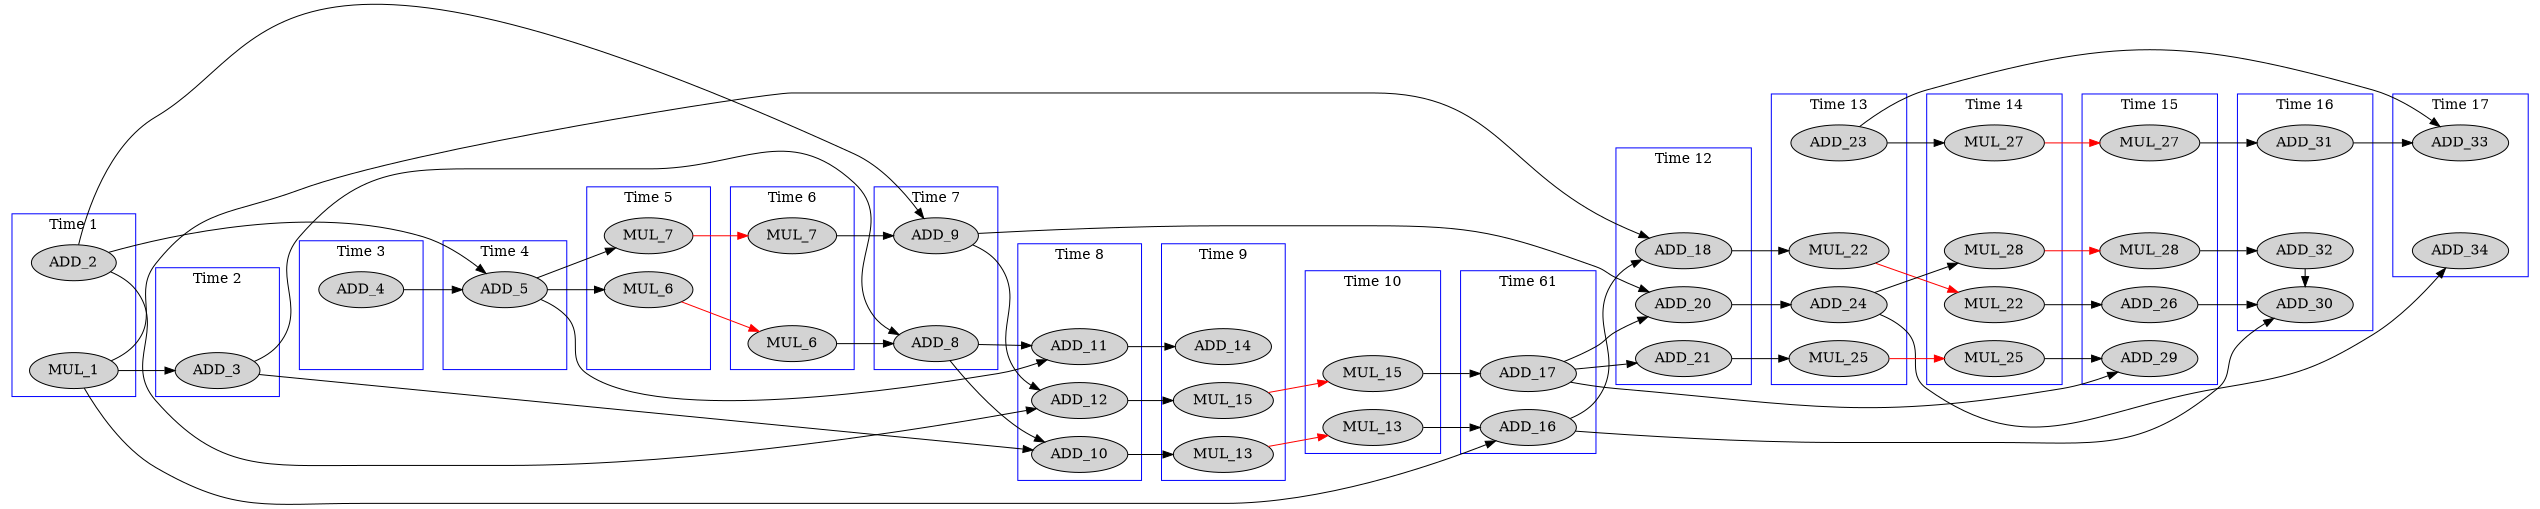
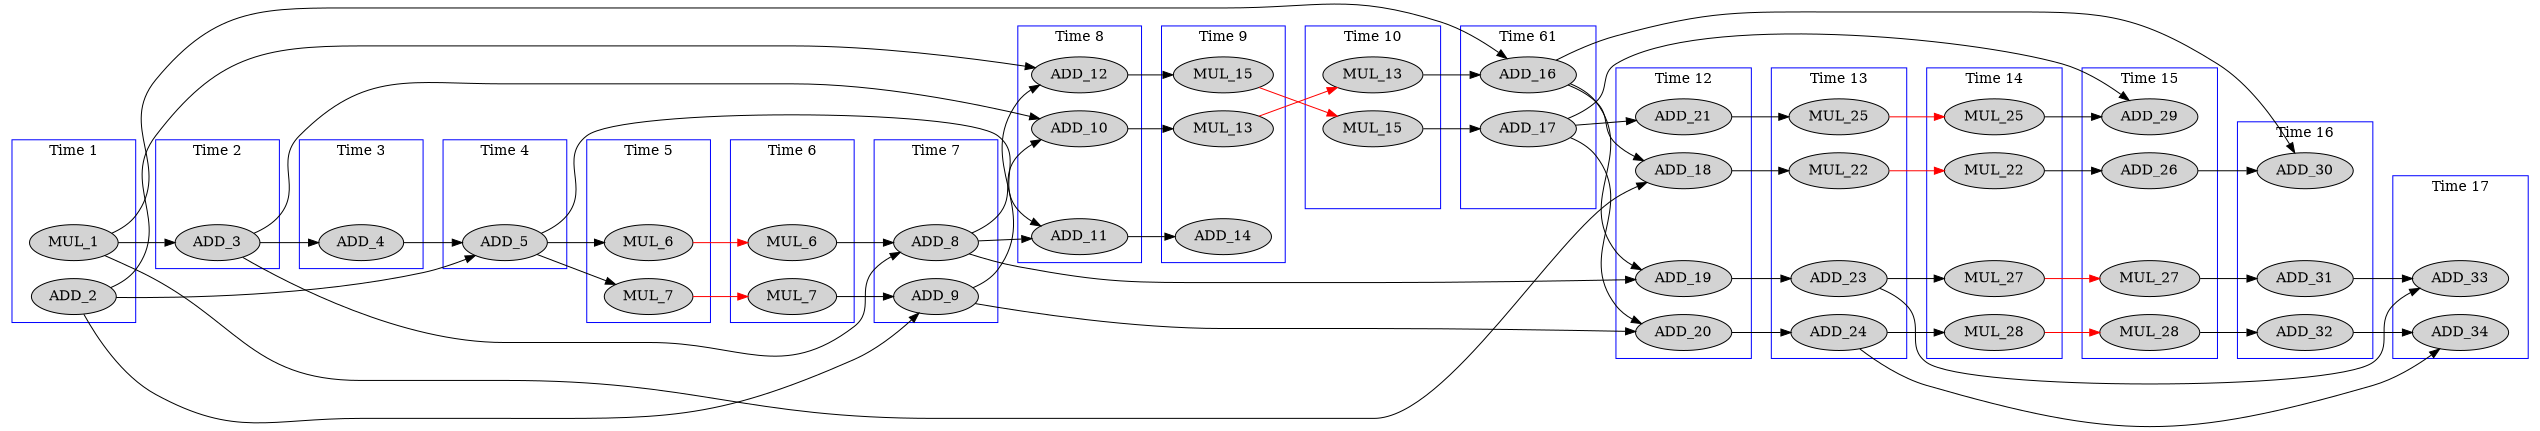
edge "ADD_3" -> "ADD_4": added
edge "ADD_32" -> "ADD_30": now "ADD_32" -> "ADD_34"
node "ADD_19": added
